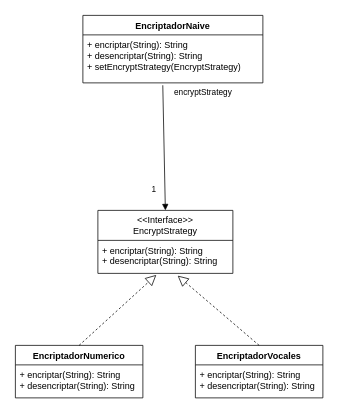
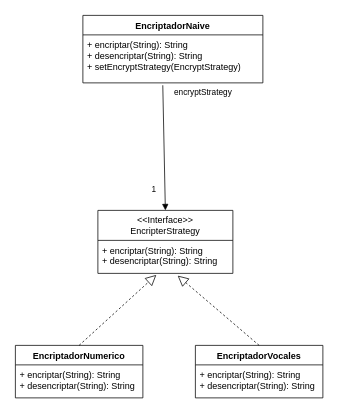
node "<<Interface>> EncryptStrategy": label "<<Interface>> EncryptStrategy" -> "<<Interface>> EncripterStrategy"
